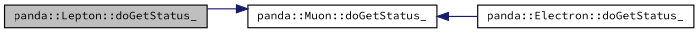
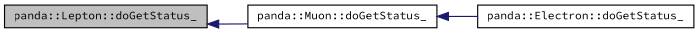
edge "panda::Lepton::doGetStatus_" -> "panda::Muon::doGetStatus_": reversed
